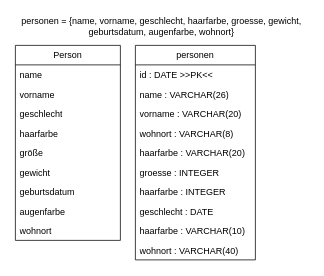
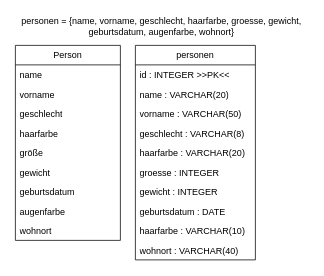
node "id : DATE >>PK<<": label "id : DATE >>PK<<" -> "id : INTEGER >>PK<<"
node "name : VARCHAR(26)": label "name : VARCHAR(26)" -> "name : VARCHAR(20)"
node "vorname : VARCHAR(20)": label "vorname : VARCHAR(20)" -> "vorname : VARCHAR(50)"
node "wohnort : VARCHAR(8)": label "wohnort : VARCHAR(8)" -> "geschlecht : VARCHAR(8)"
node "haarfarbe : INTEGER": label "haarfarbe : INTEGER" -> "gewicht : INTEGER"
node "geschlecht : DATE": label "geschlecht : DATE" -> "geburtsdatum : DATE"
